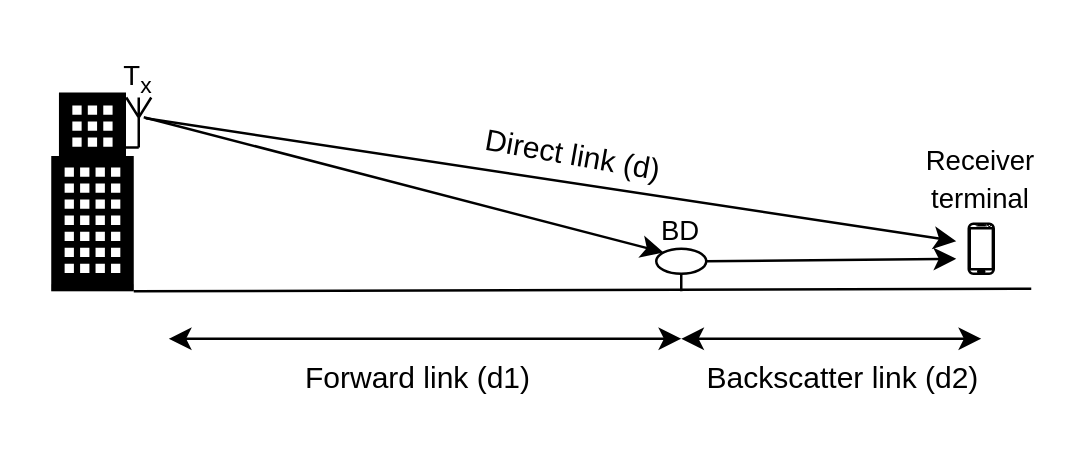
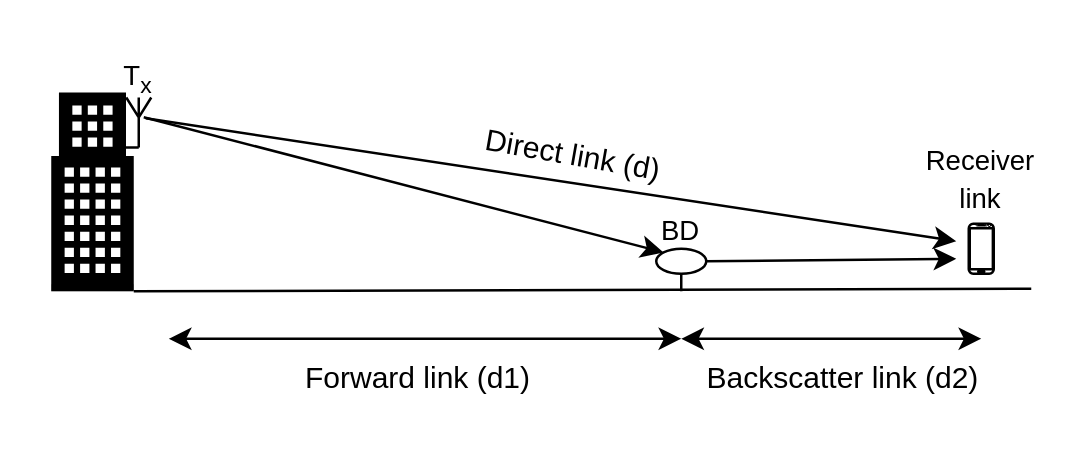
node "Receiver terminal": label "Receiver terminal" -> "Receiver link"
